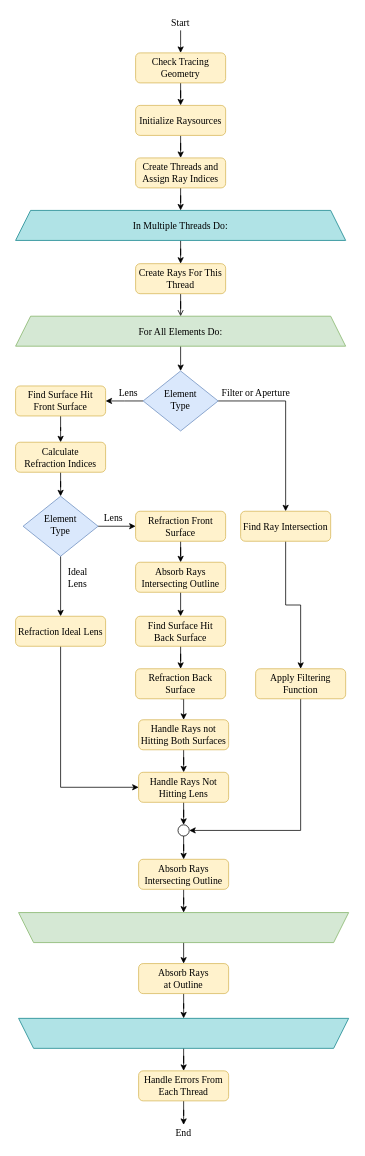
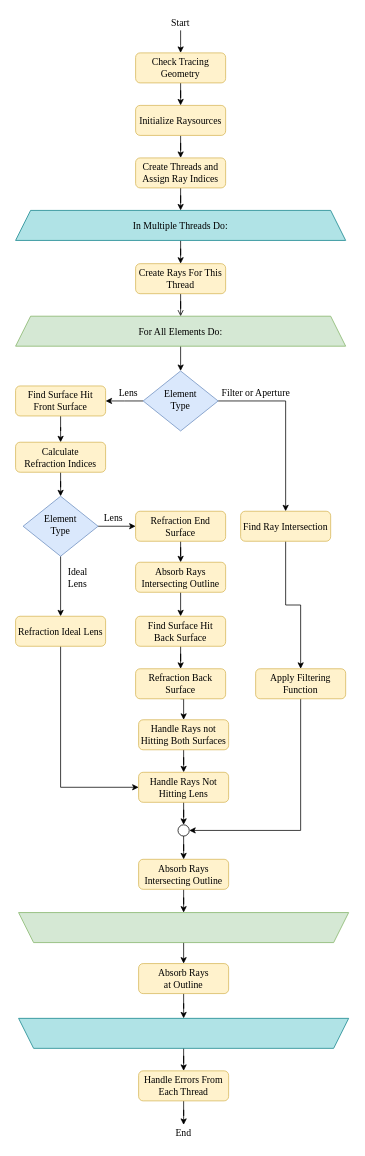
node "Refraction Front Surface": label "Refraction Front Surface" -> "Refraction End Surface"
